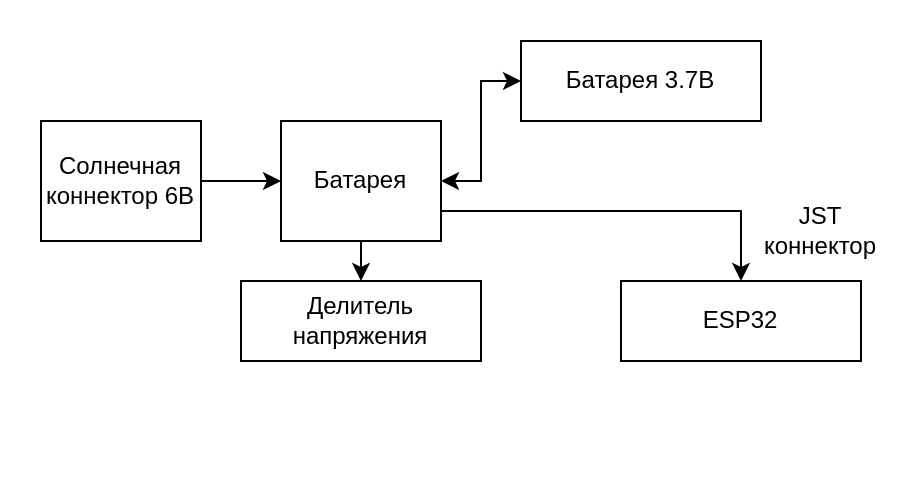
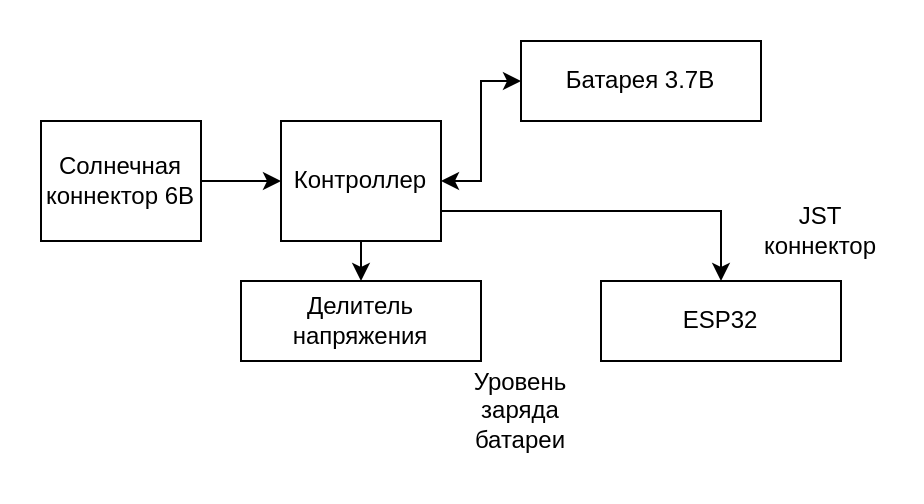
node "Батарея": label "Батарея" -> "Контроллер"
node "ESP32": moved (741, 321) -> (721, 321)
node "Уровень заряда батареи": added
